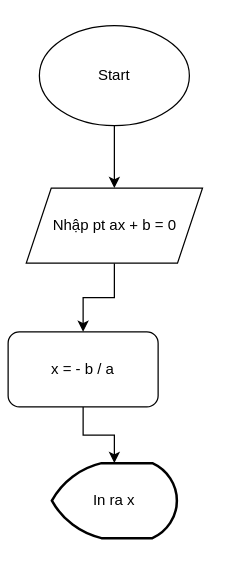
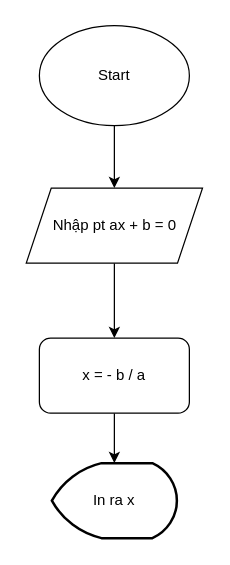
node "x = - b / a": moved (83, 369) -> (114, 376)
